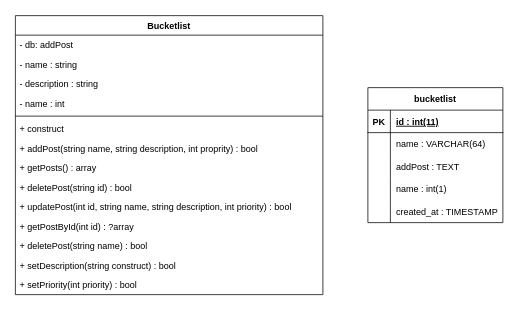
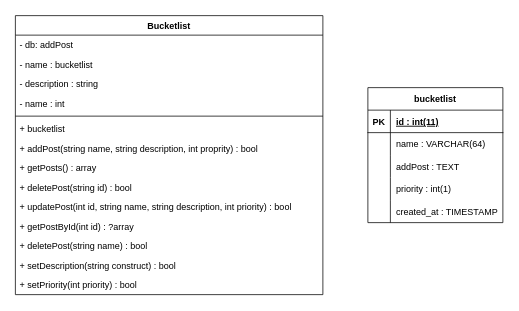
node "- name : string": label "- name : string" -> "- name : bucketlist"
node "+ construct": label "+ construct" -> "+ bucketlist"
node "name : int(1)": label "name : int(1)" -> "priority : int(1)"
